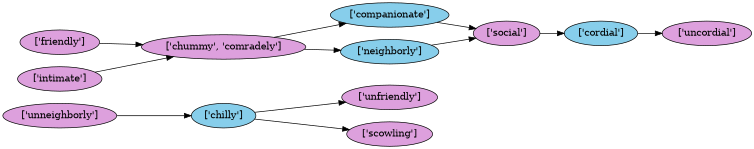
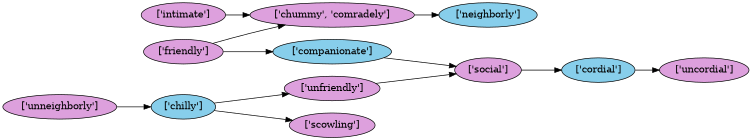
edge "['chummy', 'comradely']" -> "['companionate']": now "['friendly']" -> "['companionate']"
edge "['neighborly']" -> "['social']": now "['unfriendly']" -> "['social']"
